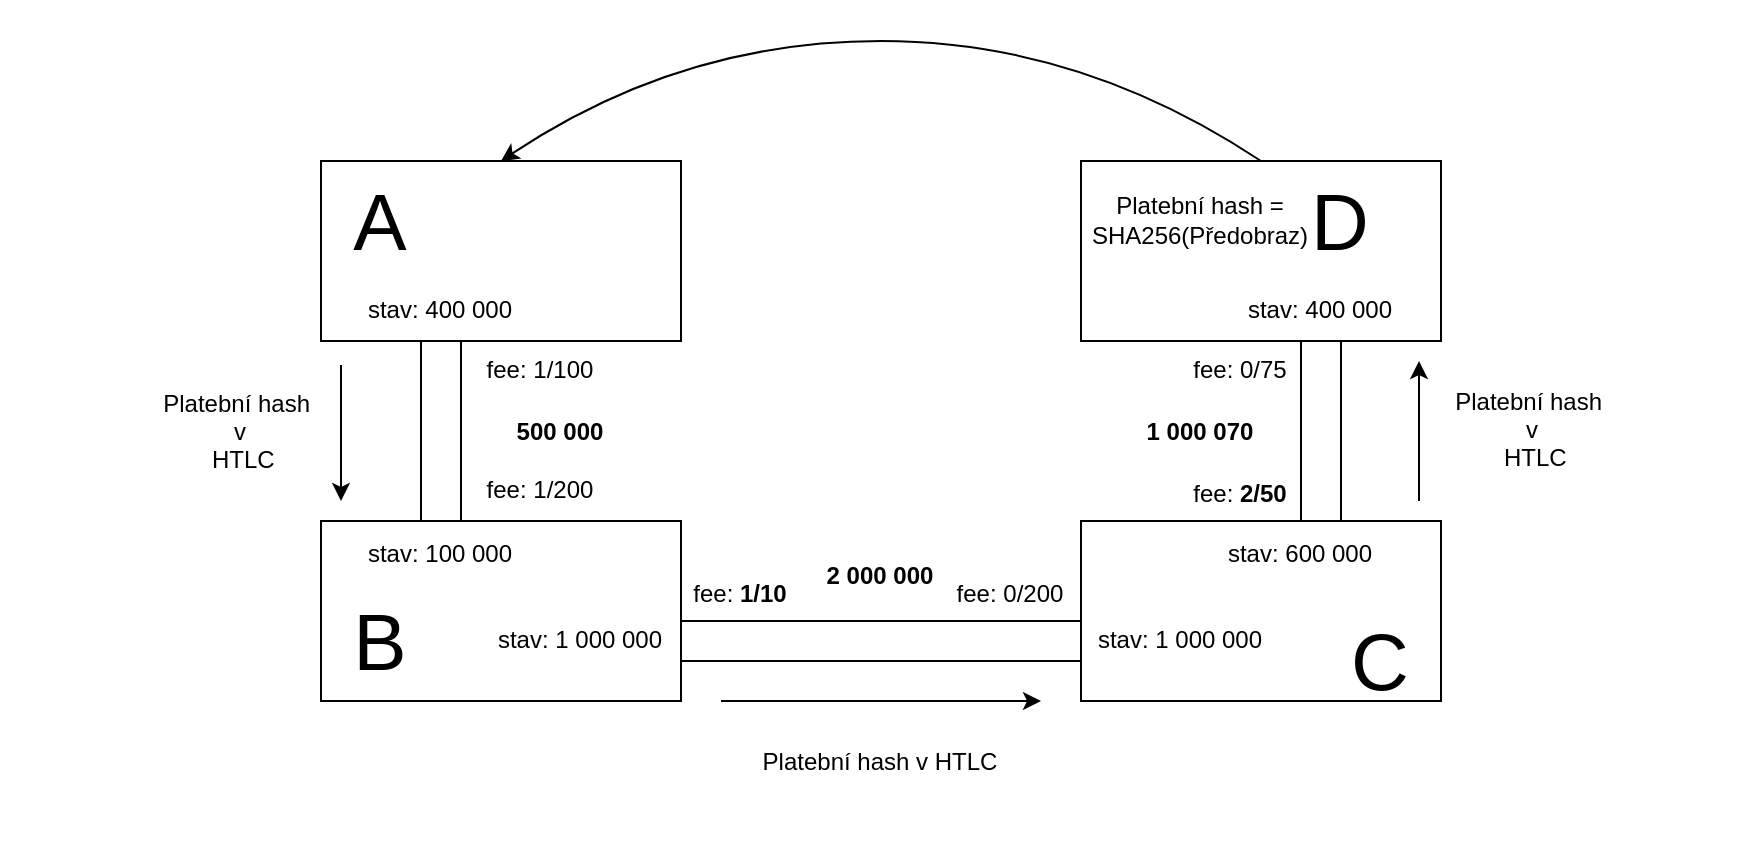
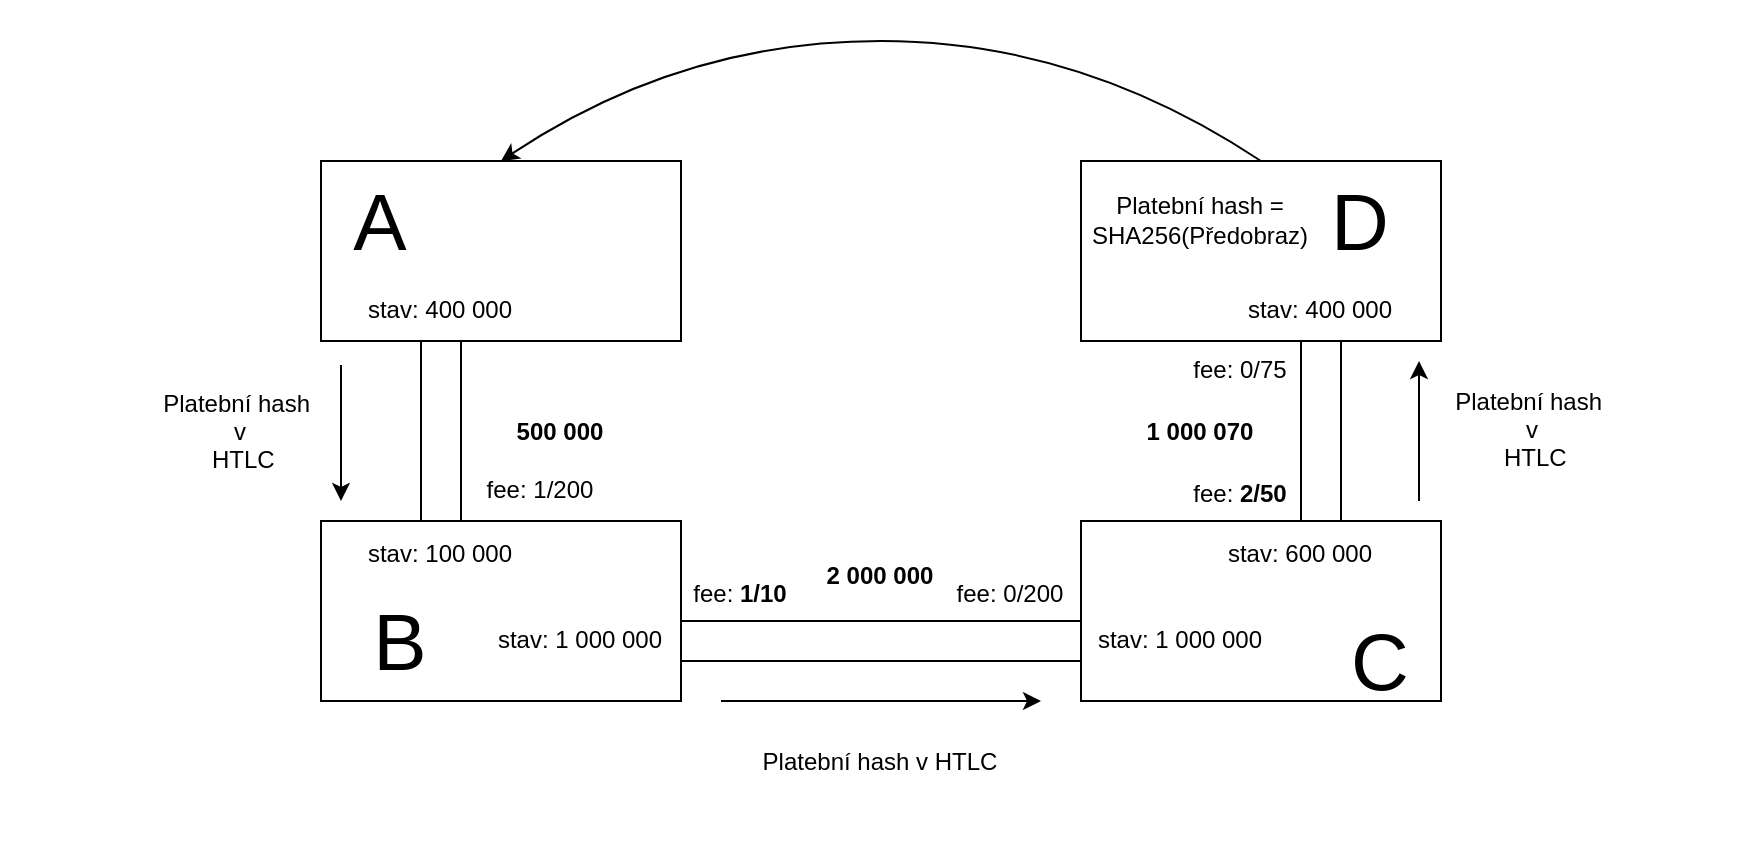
node "D": moved (1341, 221) -> (1361, 221)
node "fee: 1/100": removed
node "B": moved (381, 641) -> (401, 641)
